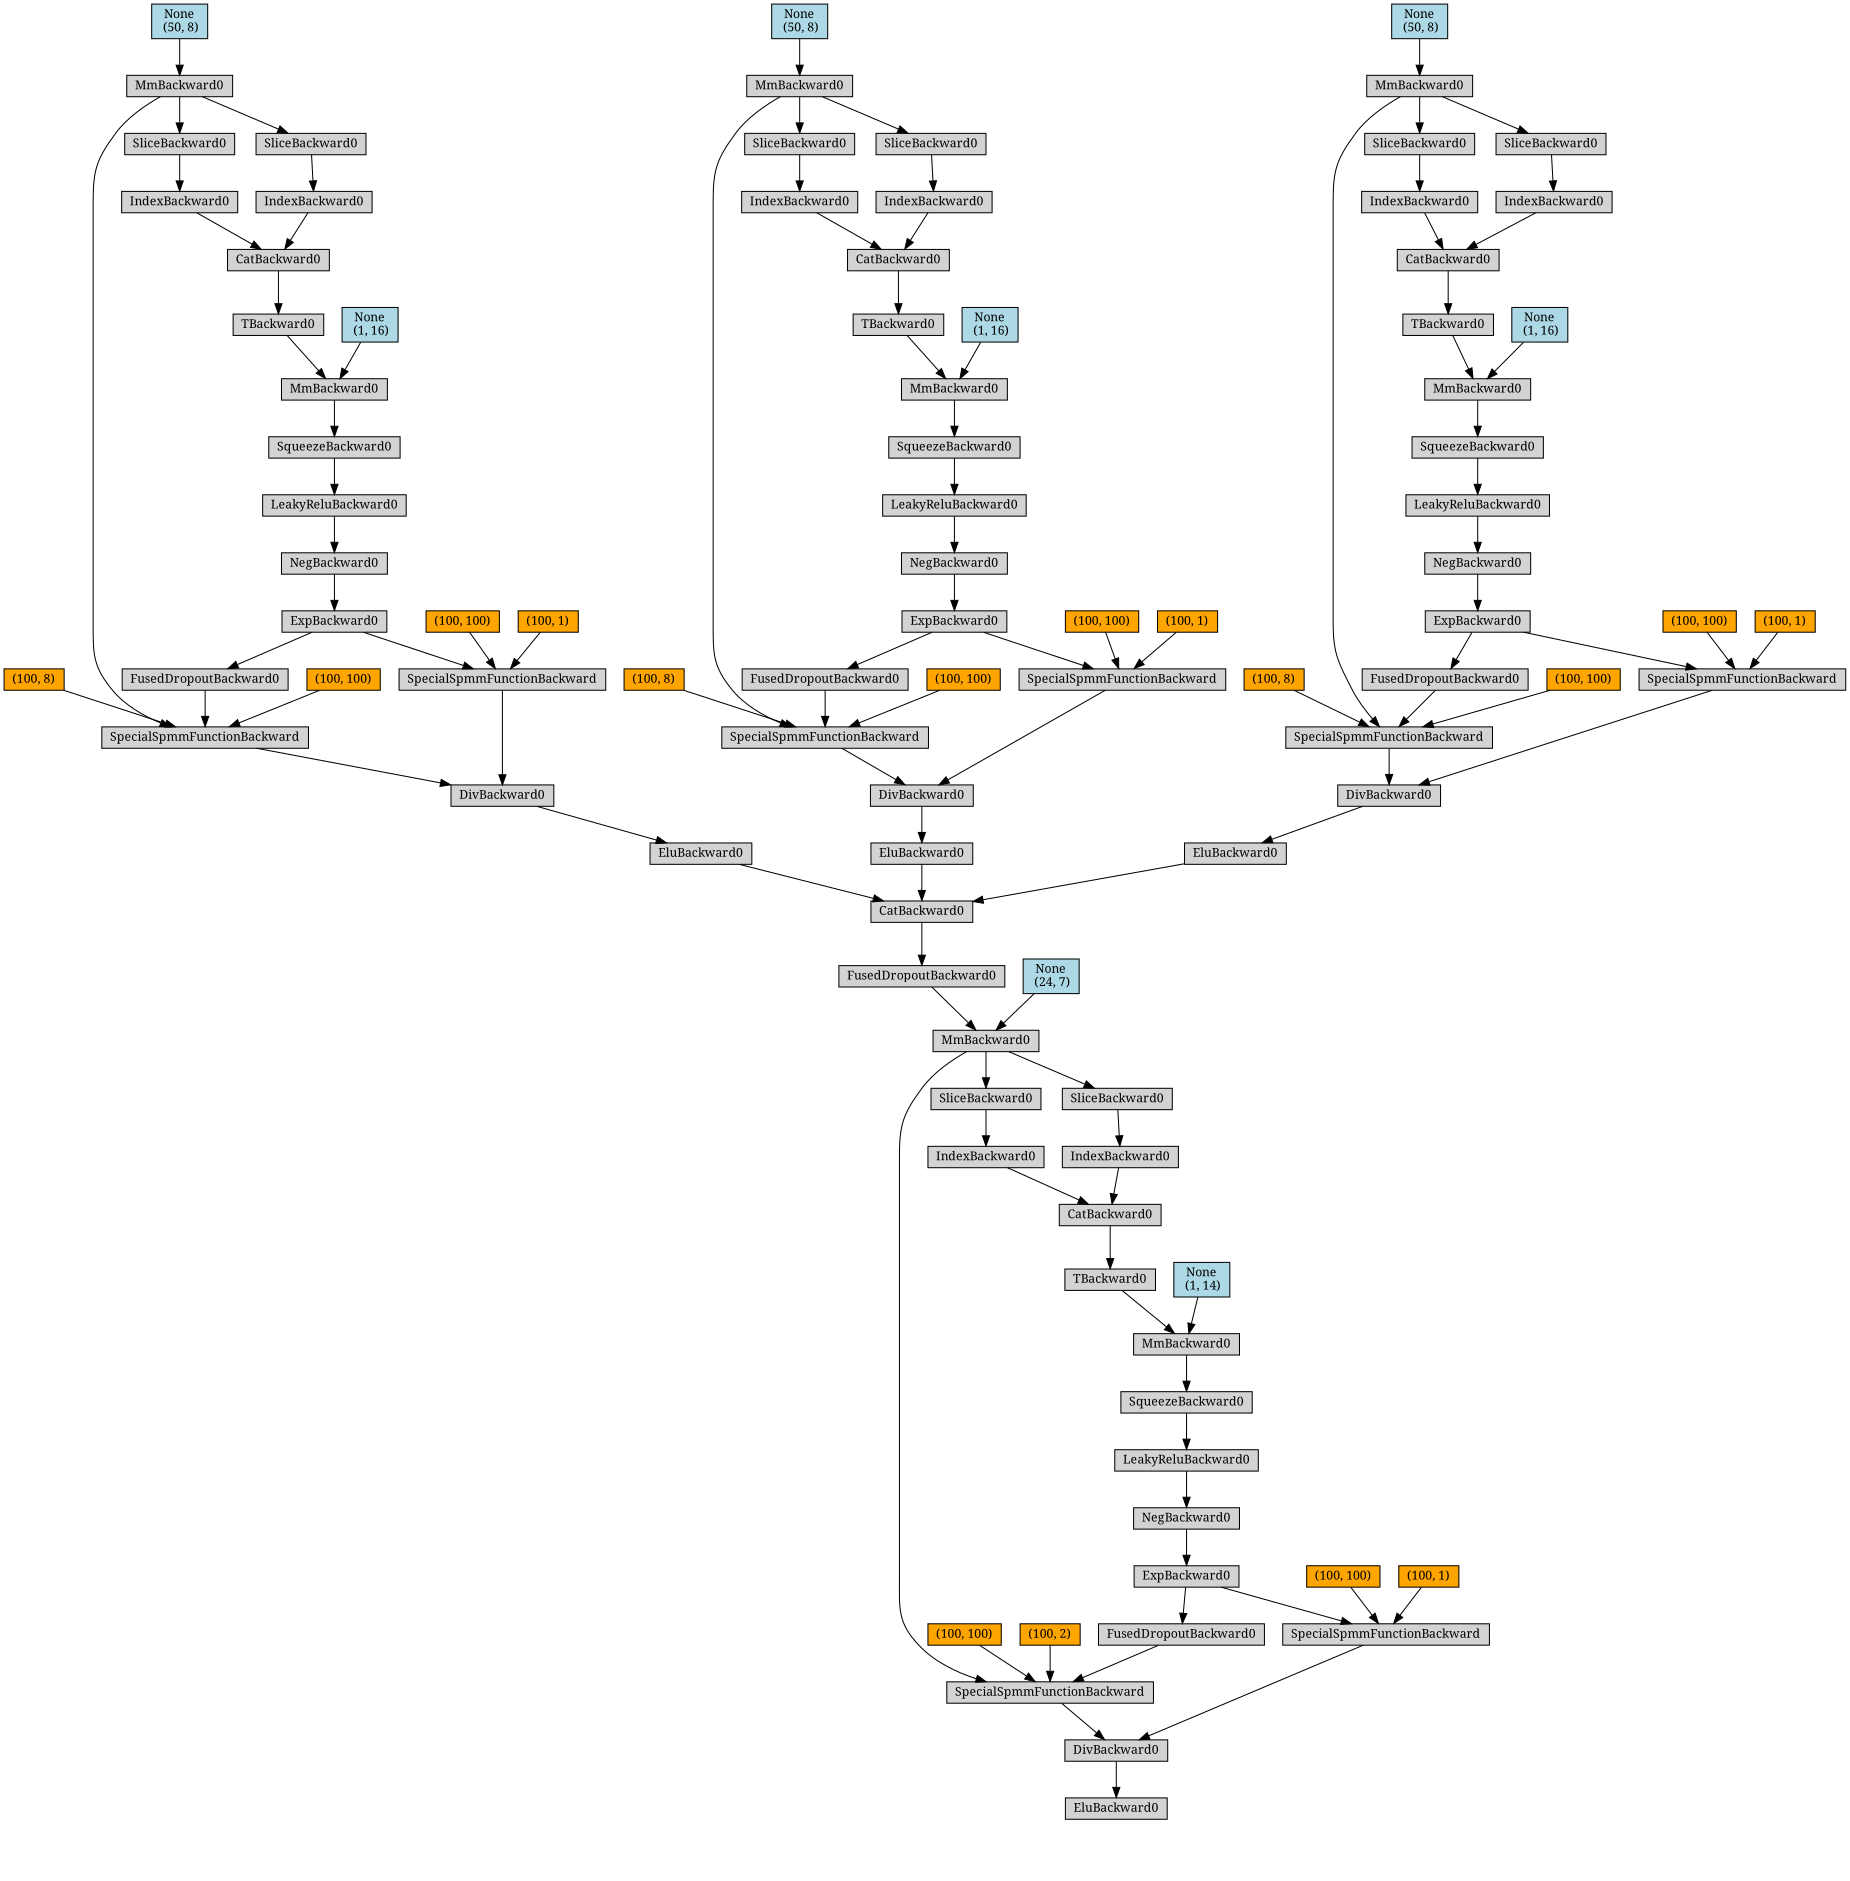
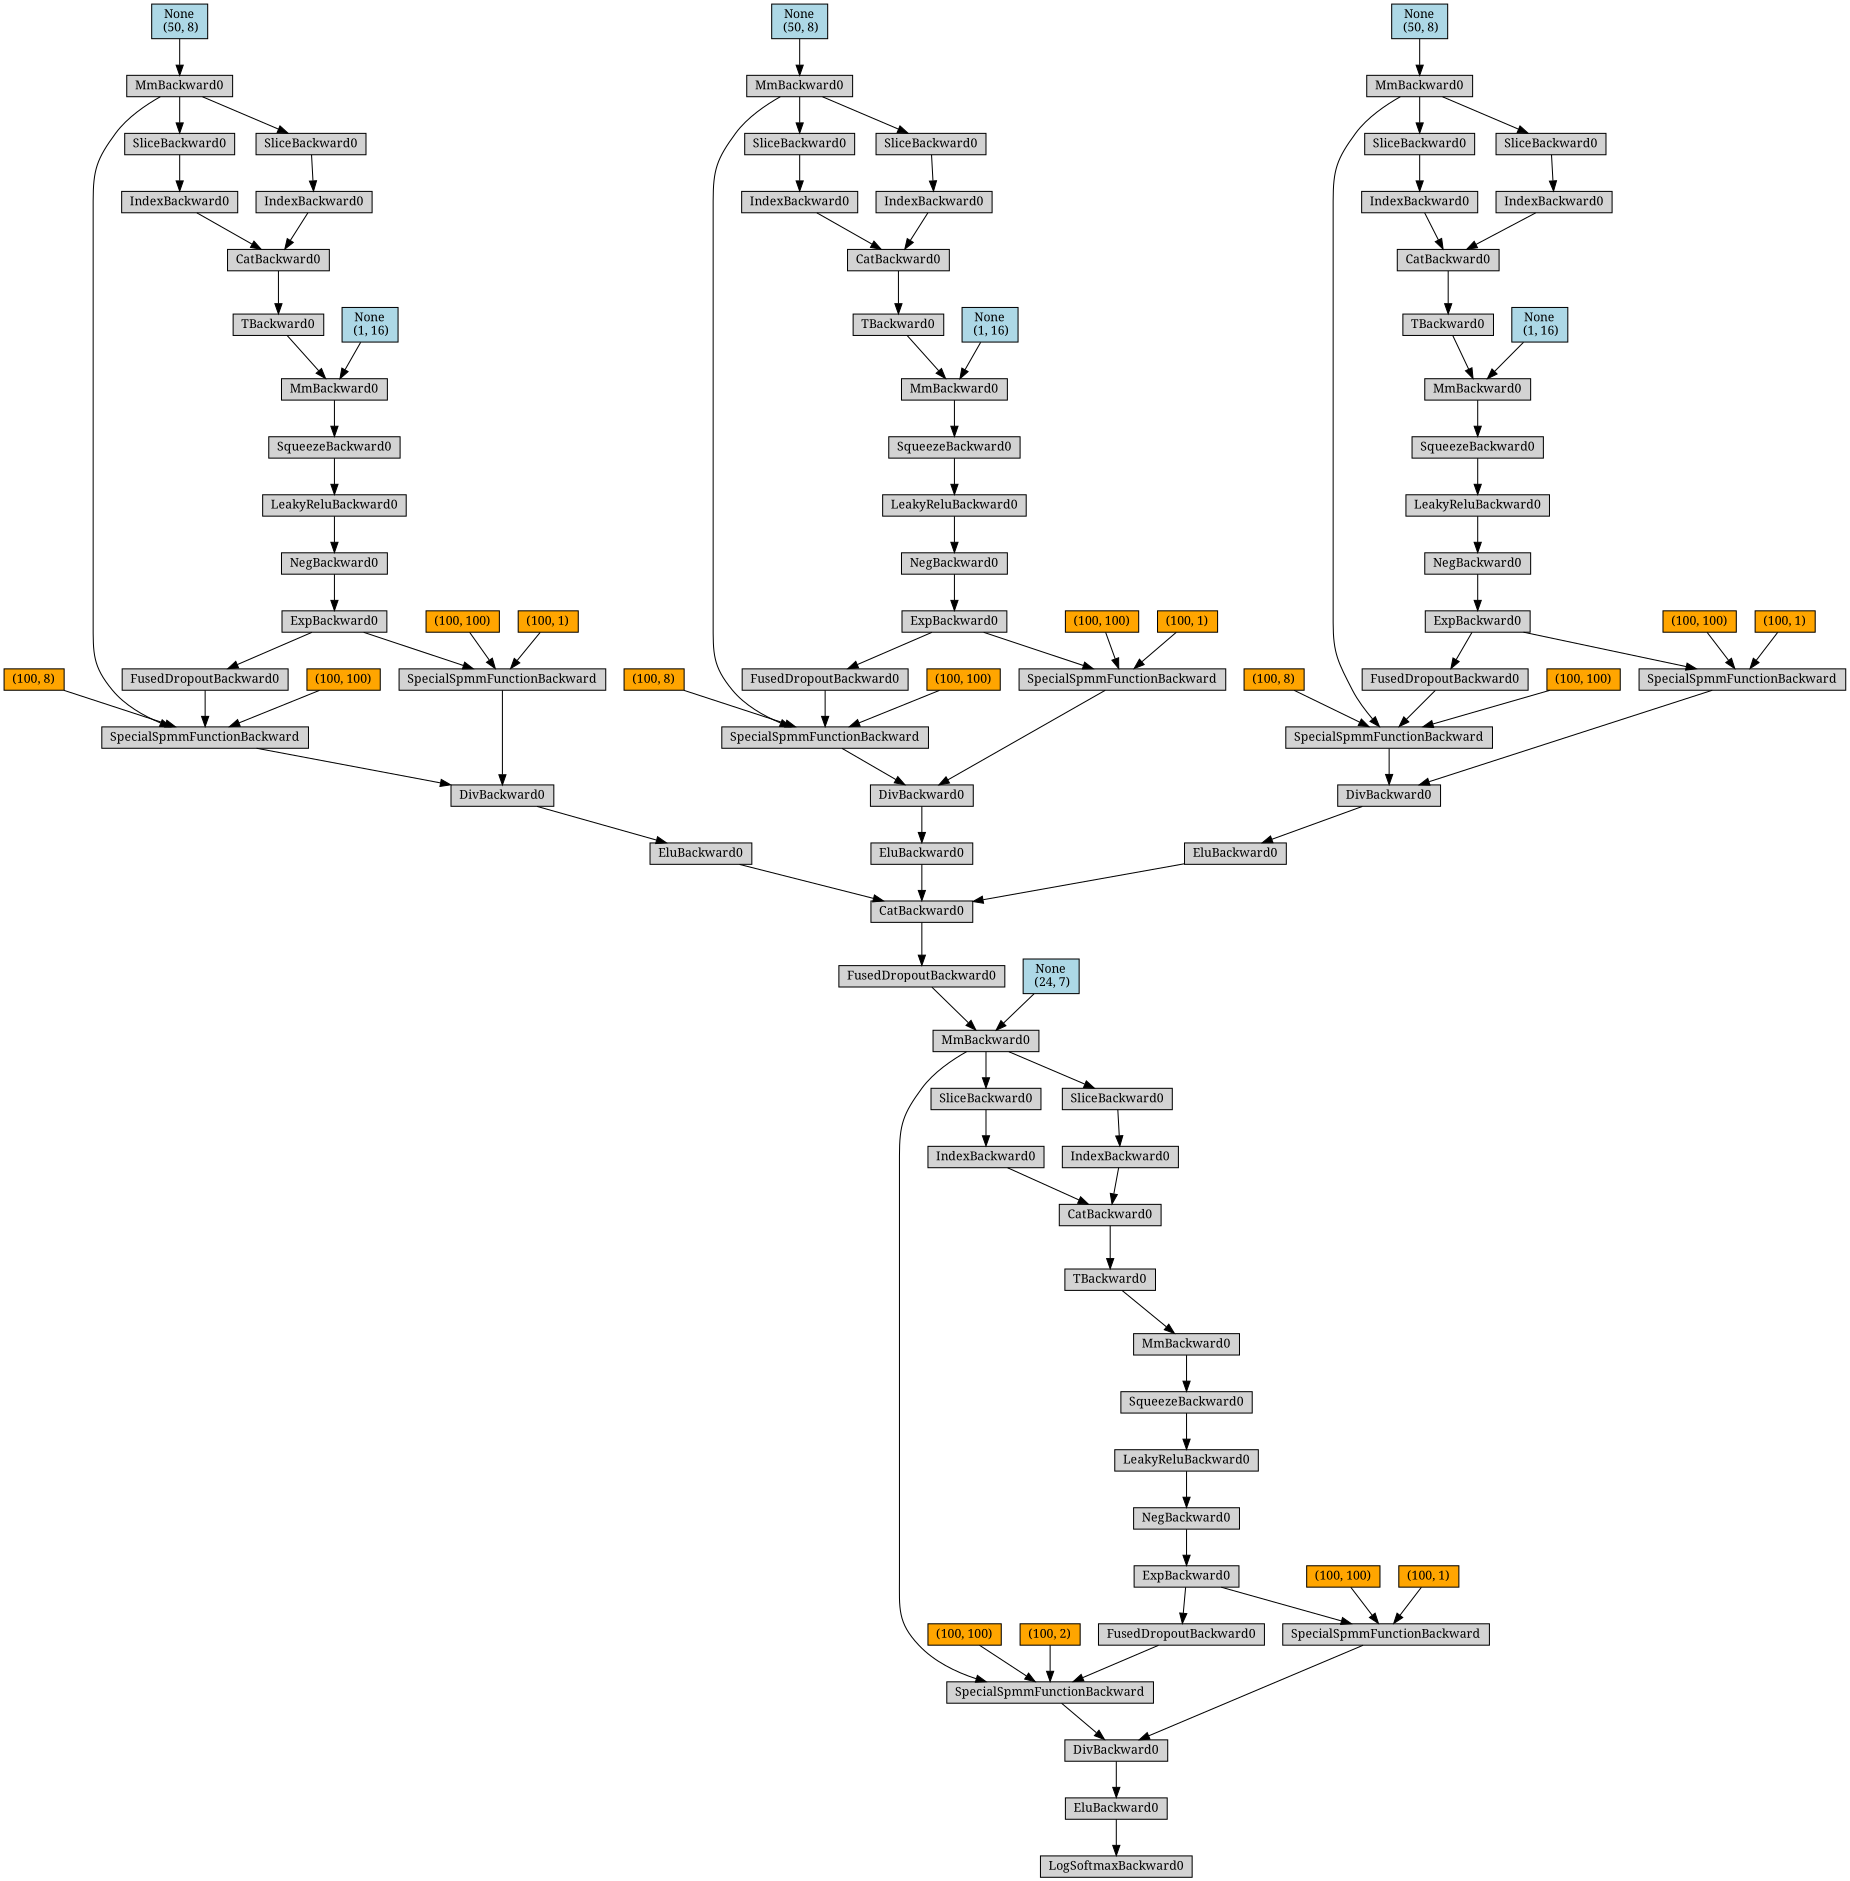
node "None (1, 14)": removed
node "LogSoftmaxBackward0": added
